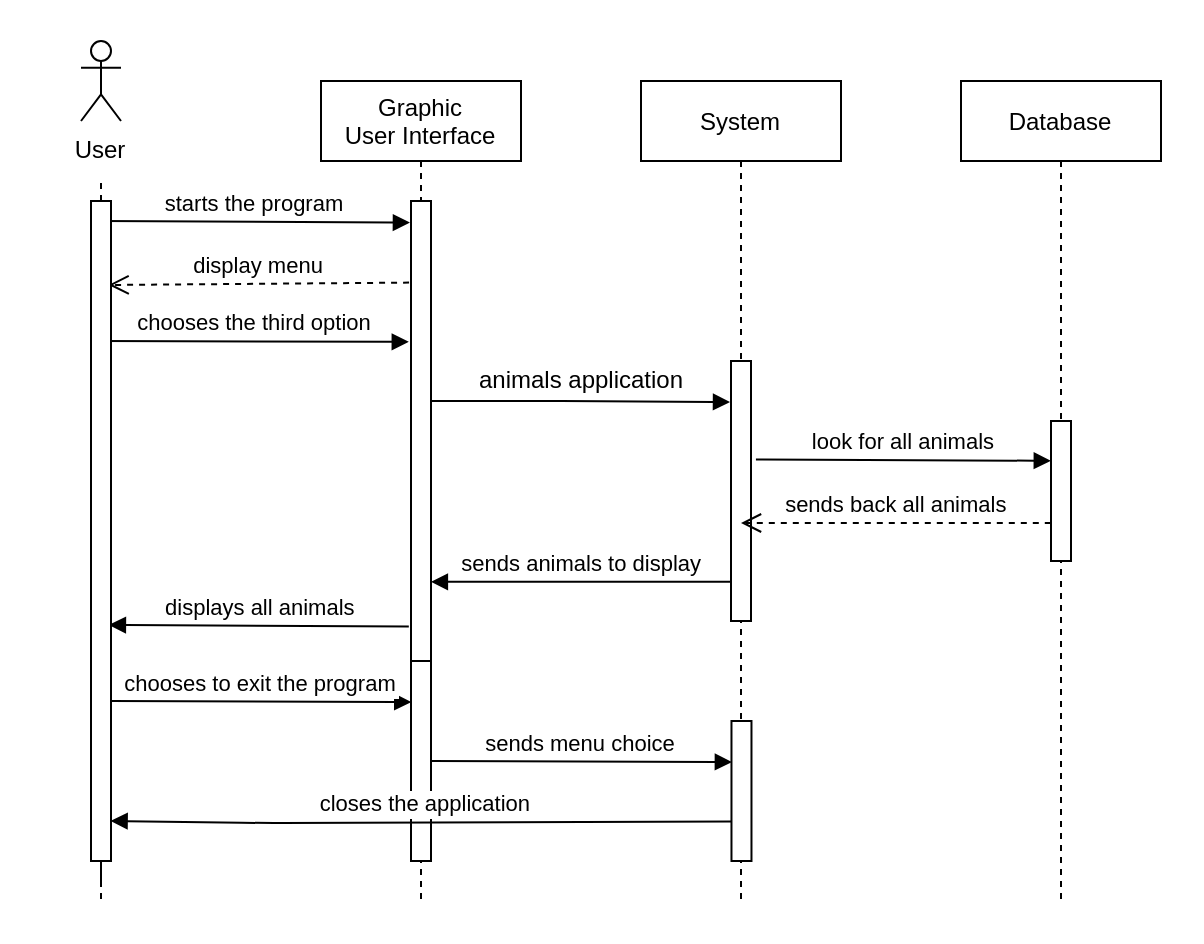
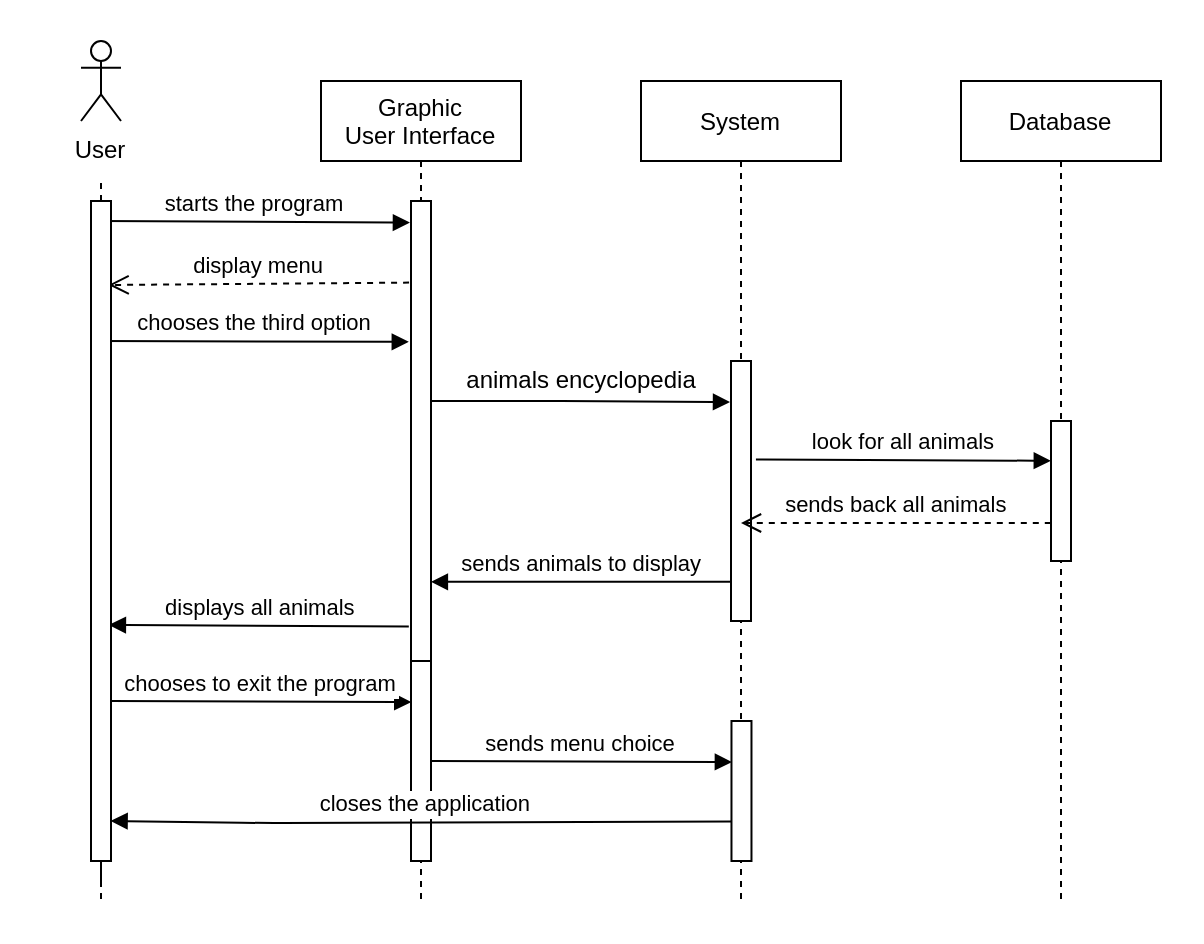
node "animals application": label "animals application" -> "animals encyclopedia"
